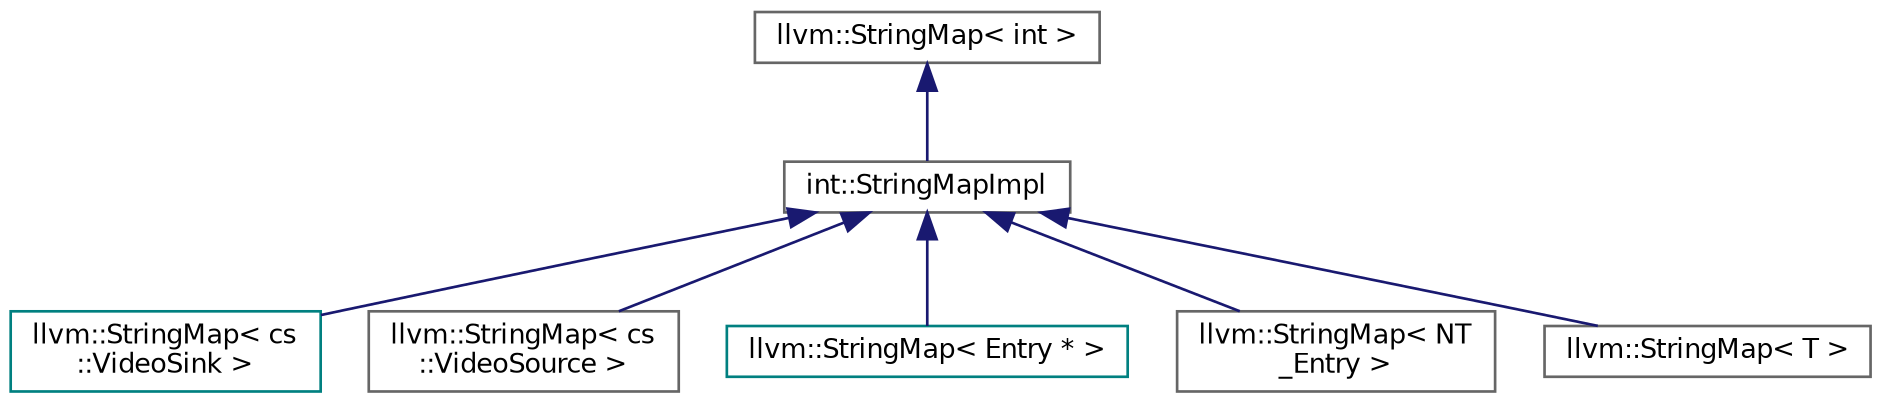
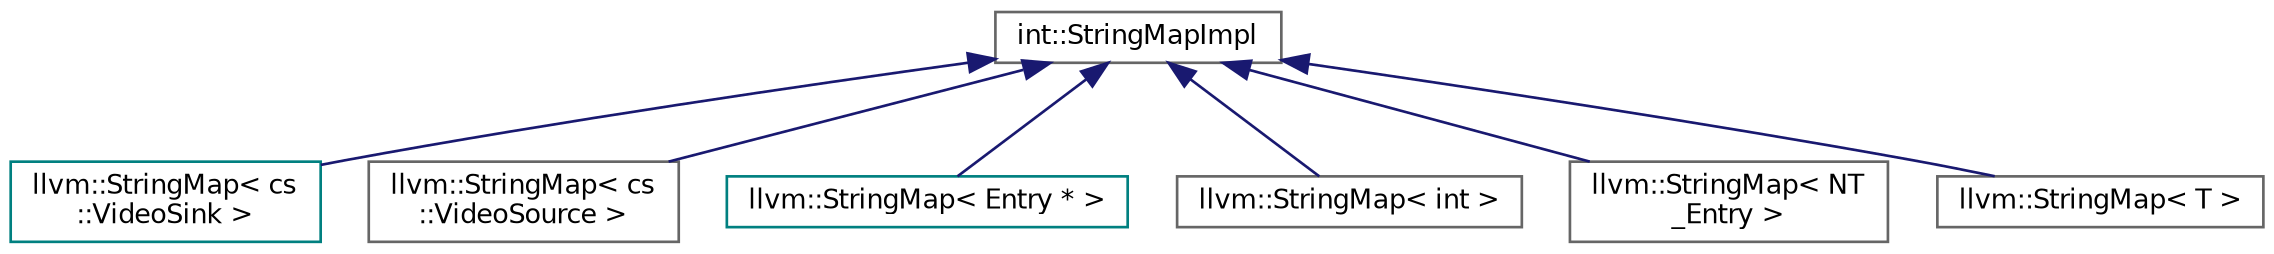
edge "int::StringMapImpl" -> "llvm::StringMap< int >": reversed
